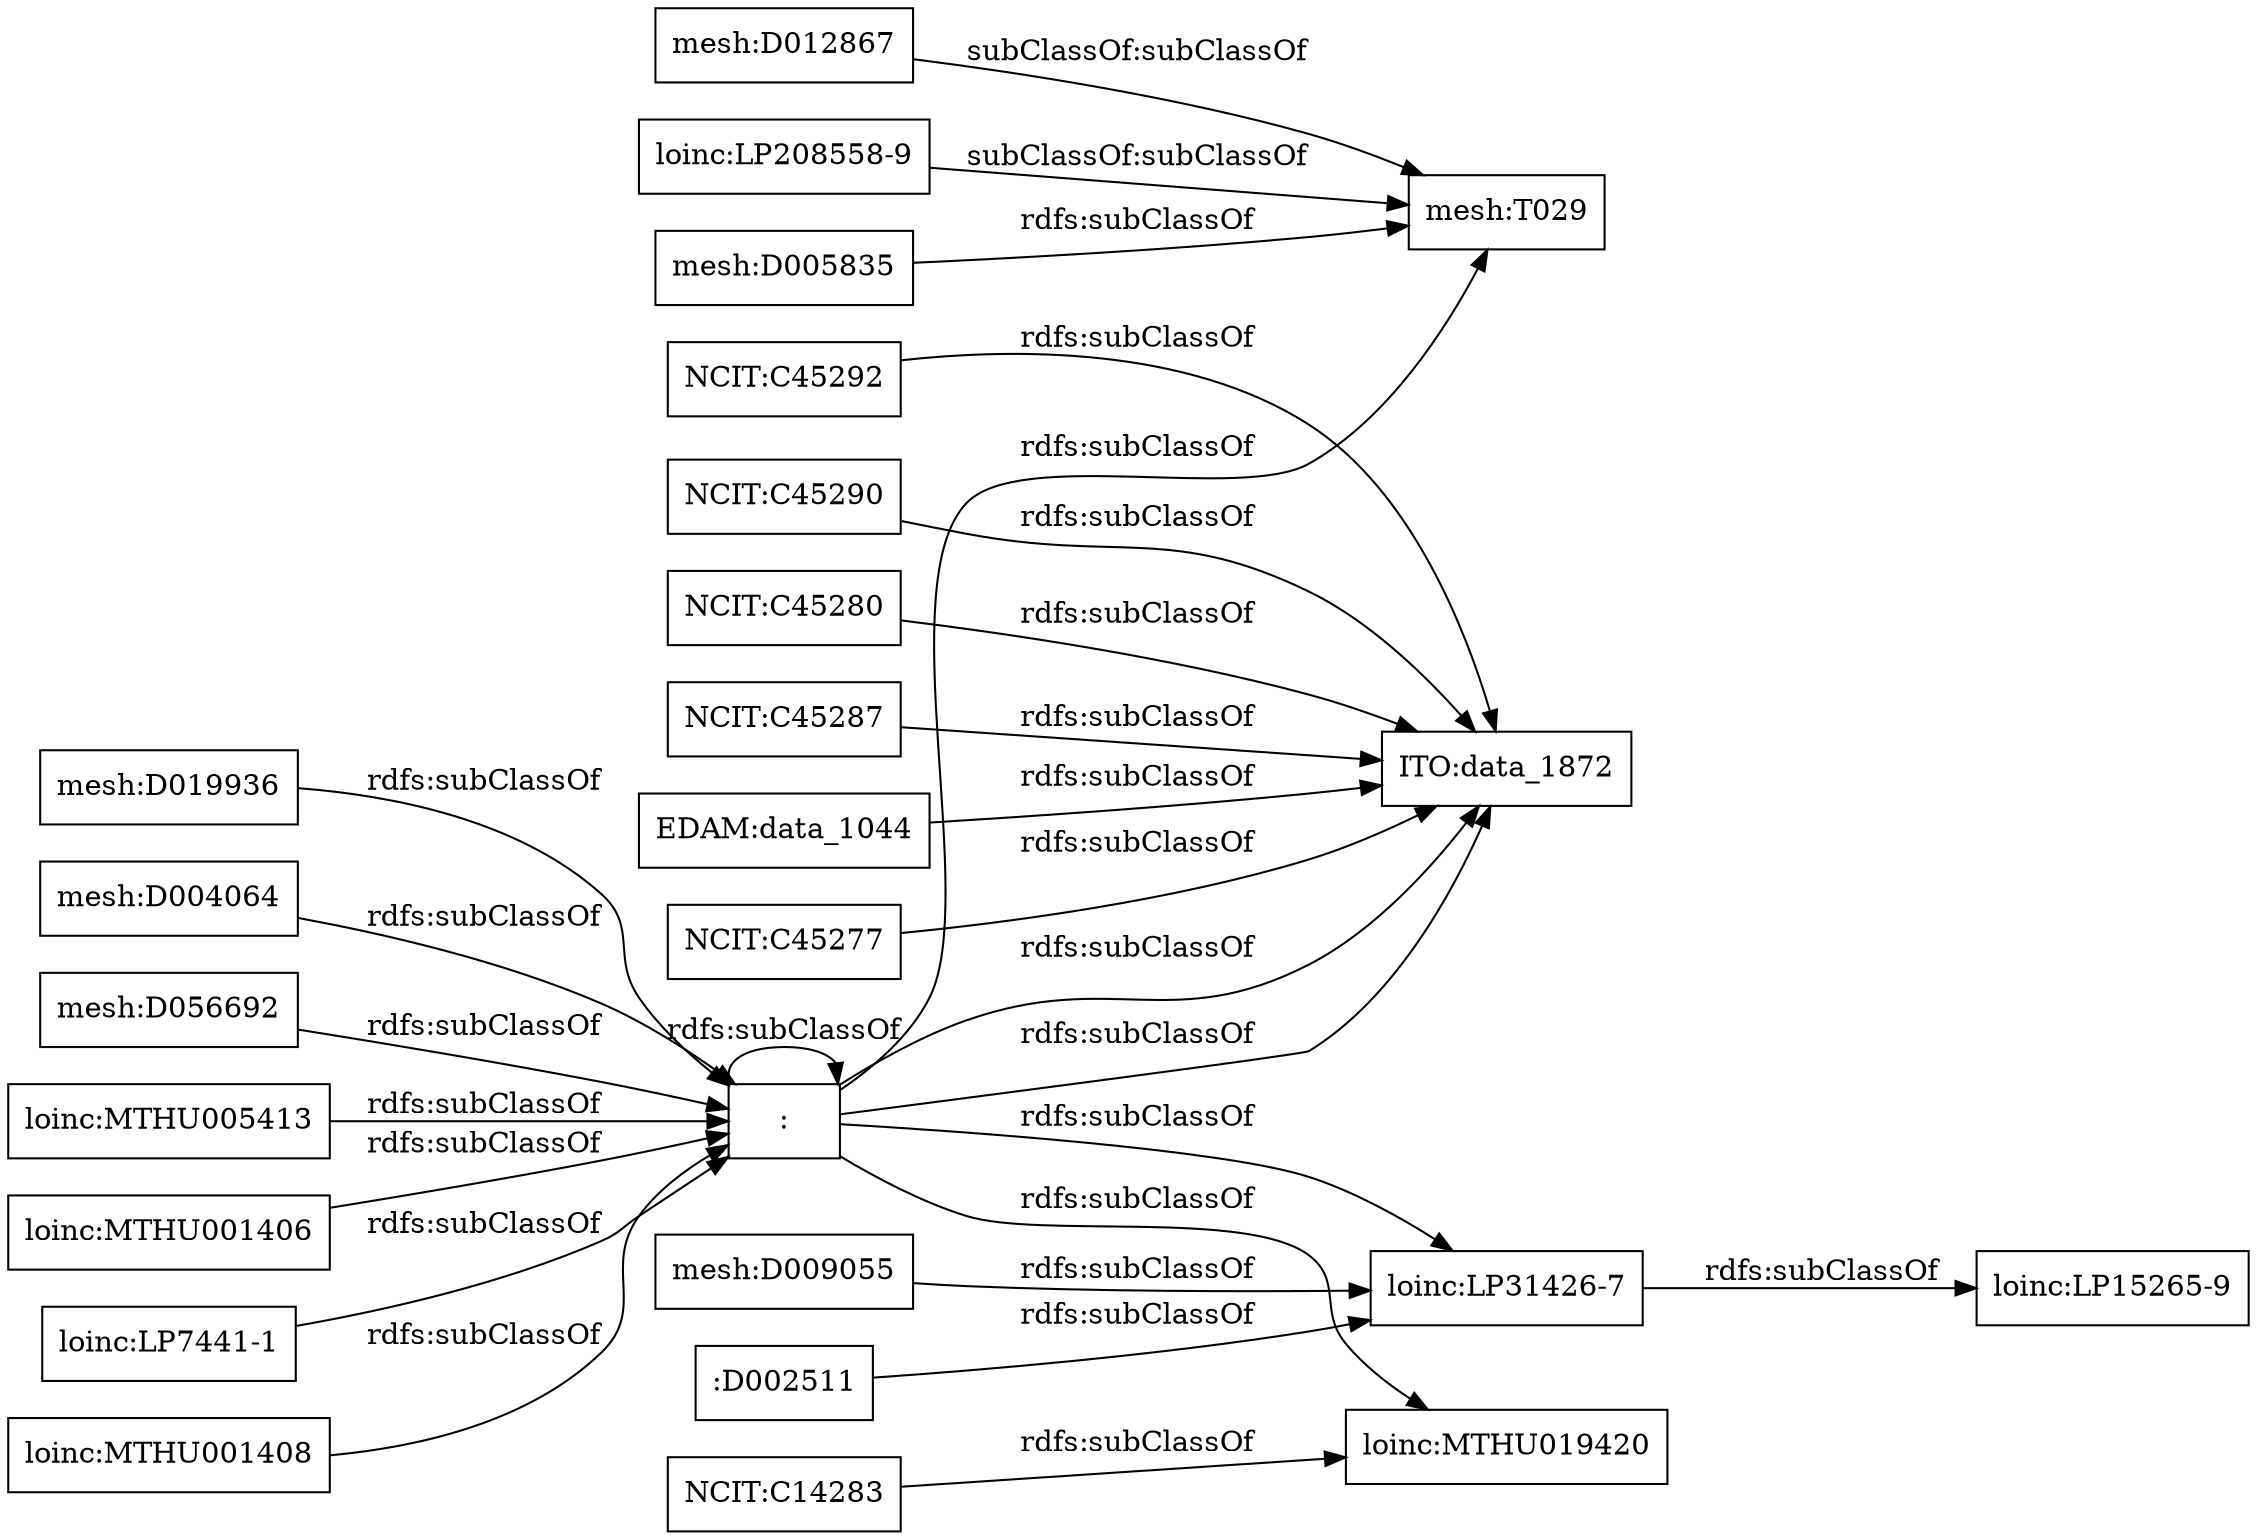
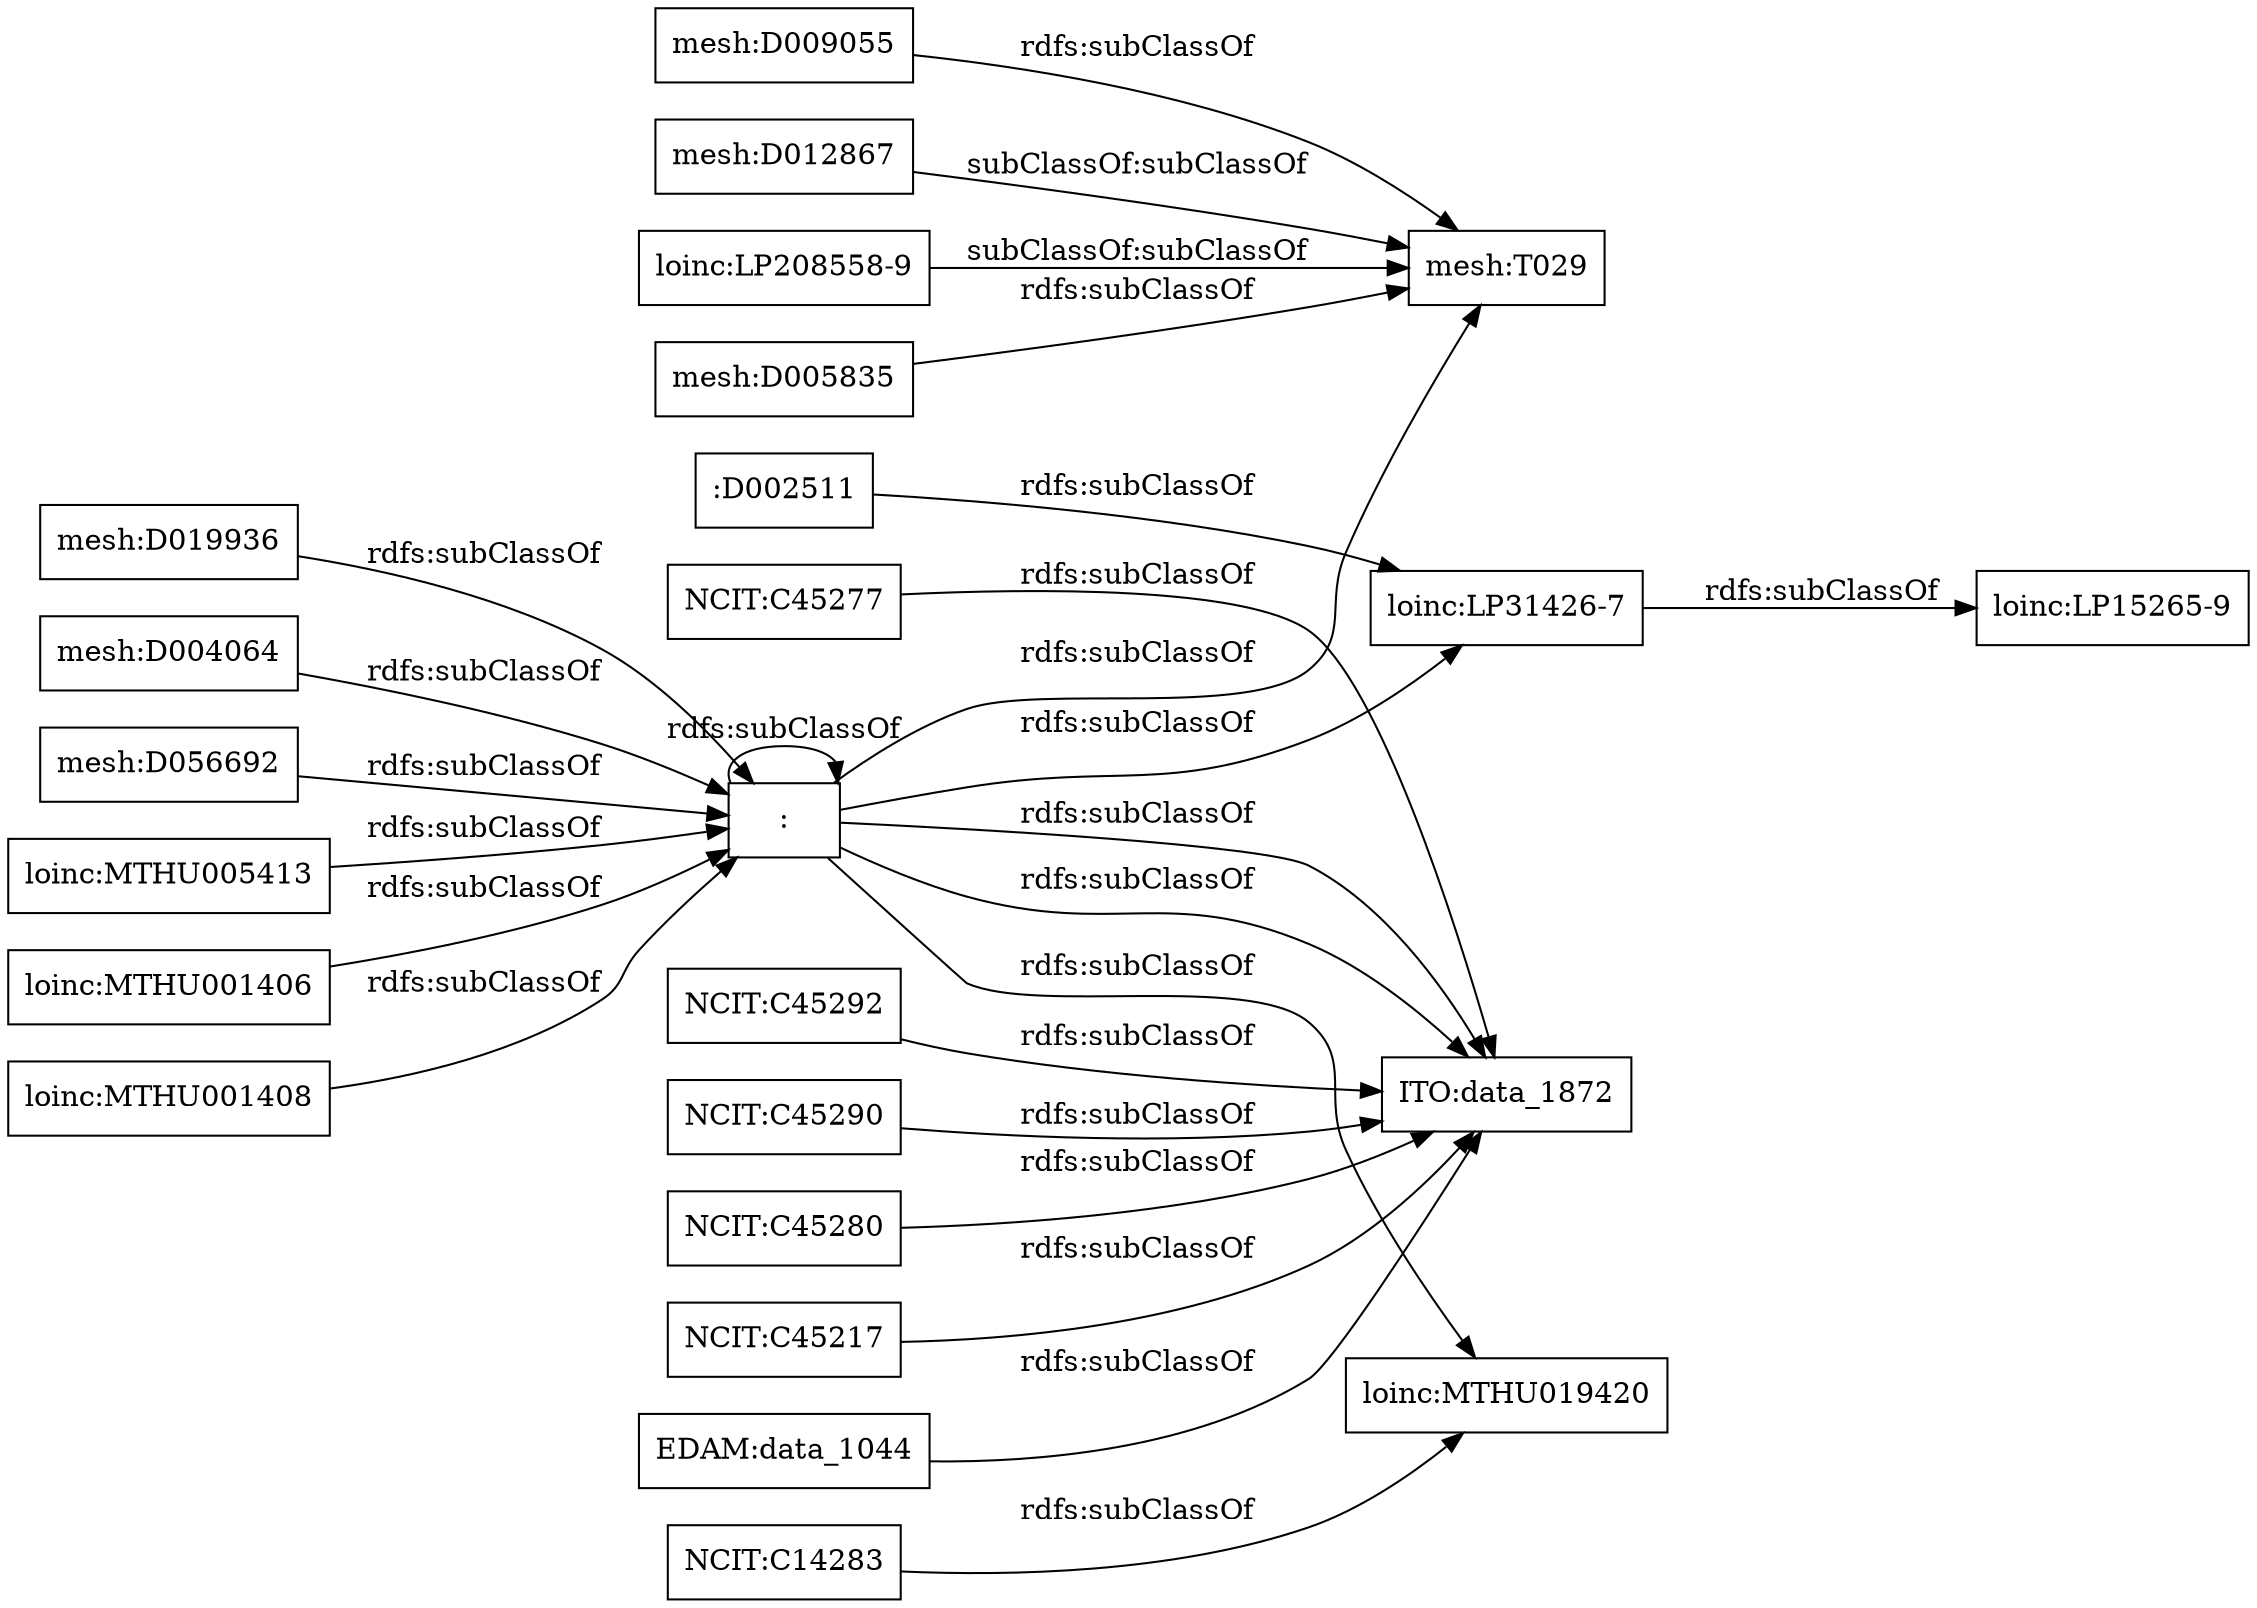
node "NCIT:C45287": label "NCIT:C45287" -> "NCIT:C45217"
edge "mesh:D009055" -> "loinc:LP31426-7": now "mesh:D009055" -> "mesh:T029"
node "loinc:LP7441-1": removed
